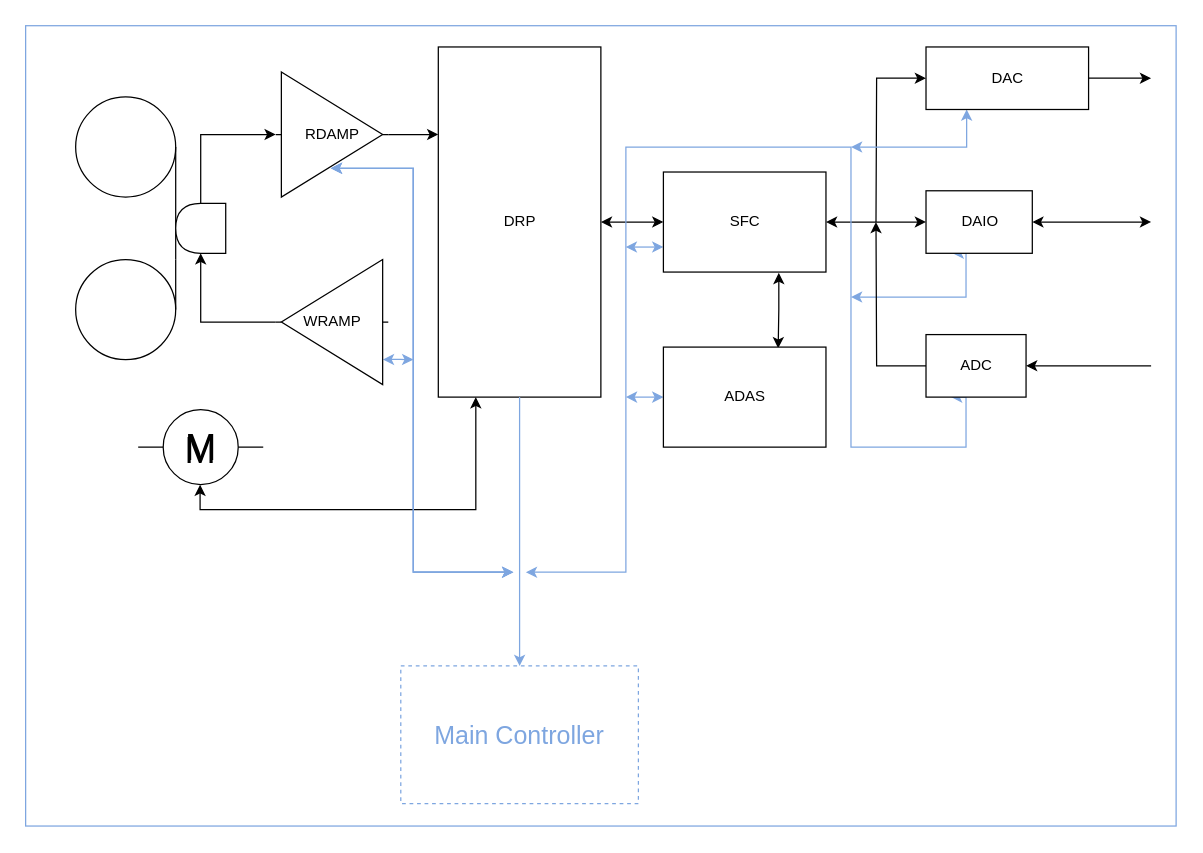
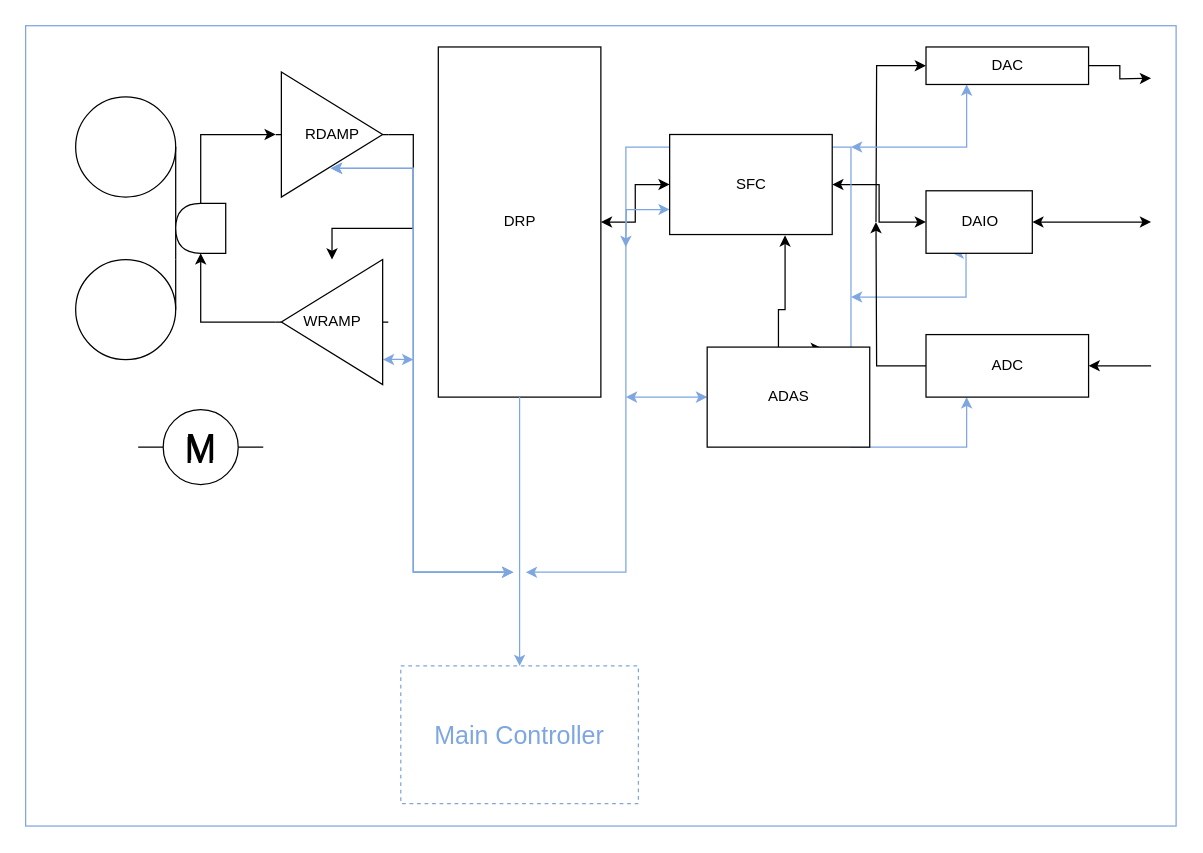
node "DAC": size 163x63 -> 163x38
edge "RDAMP" -> "DRP": now "RDAMP" -> "WRAMP"
node "SFC": moved (744, 222) -> (751, 184)
node "ADC": size 100x63 -> 163x63
node "ADAS": moved (744, 397) -> (788, 397)
edge "DRP" -- "M": removed
